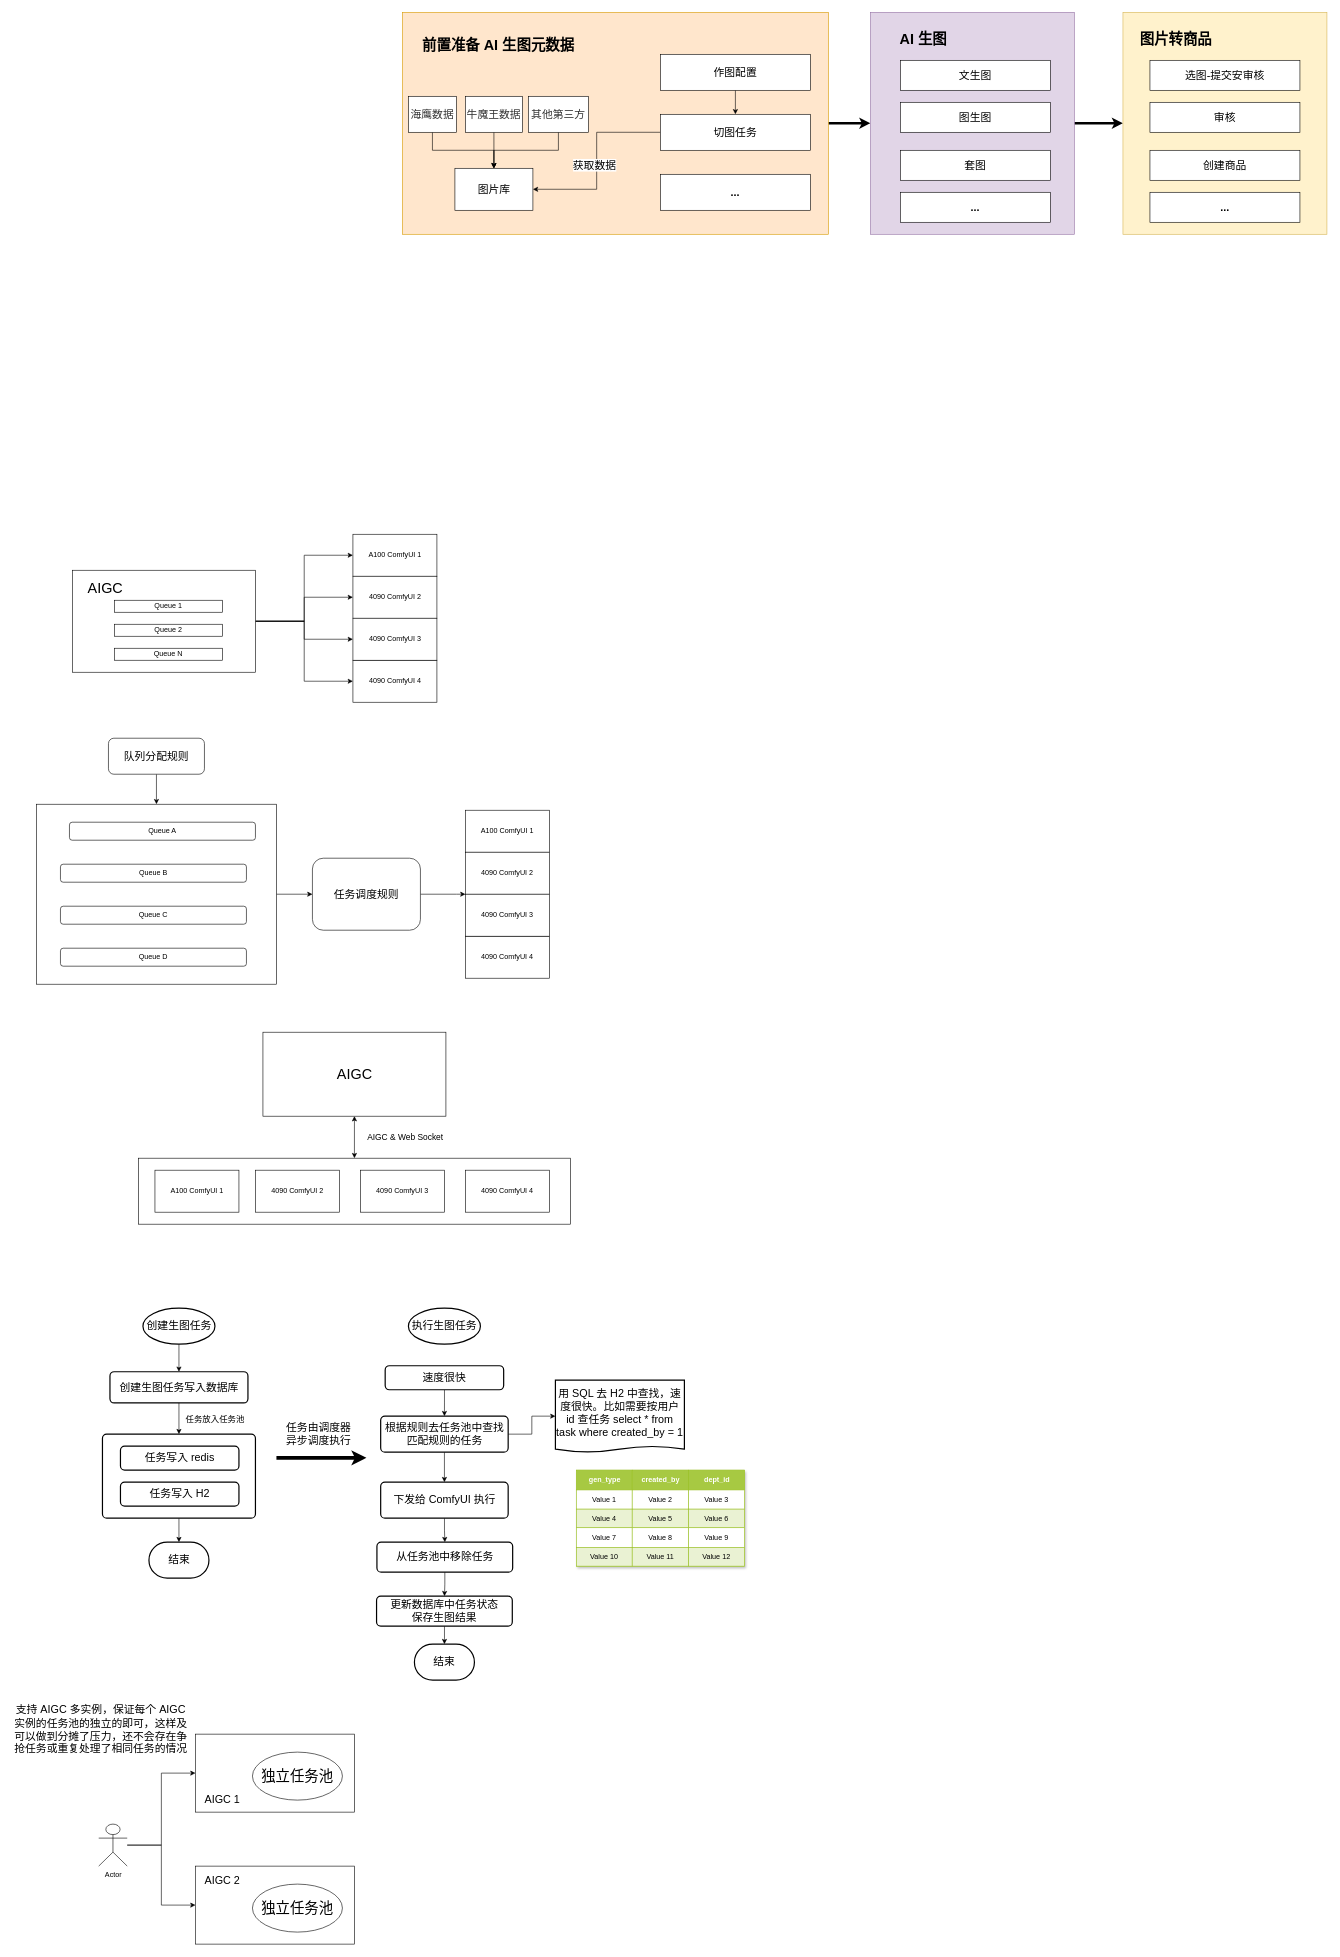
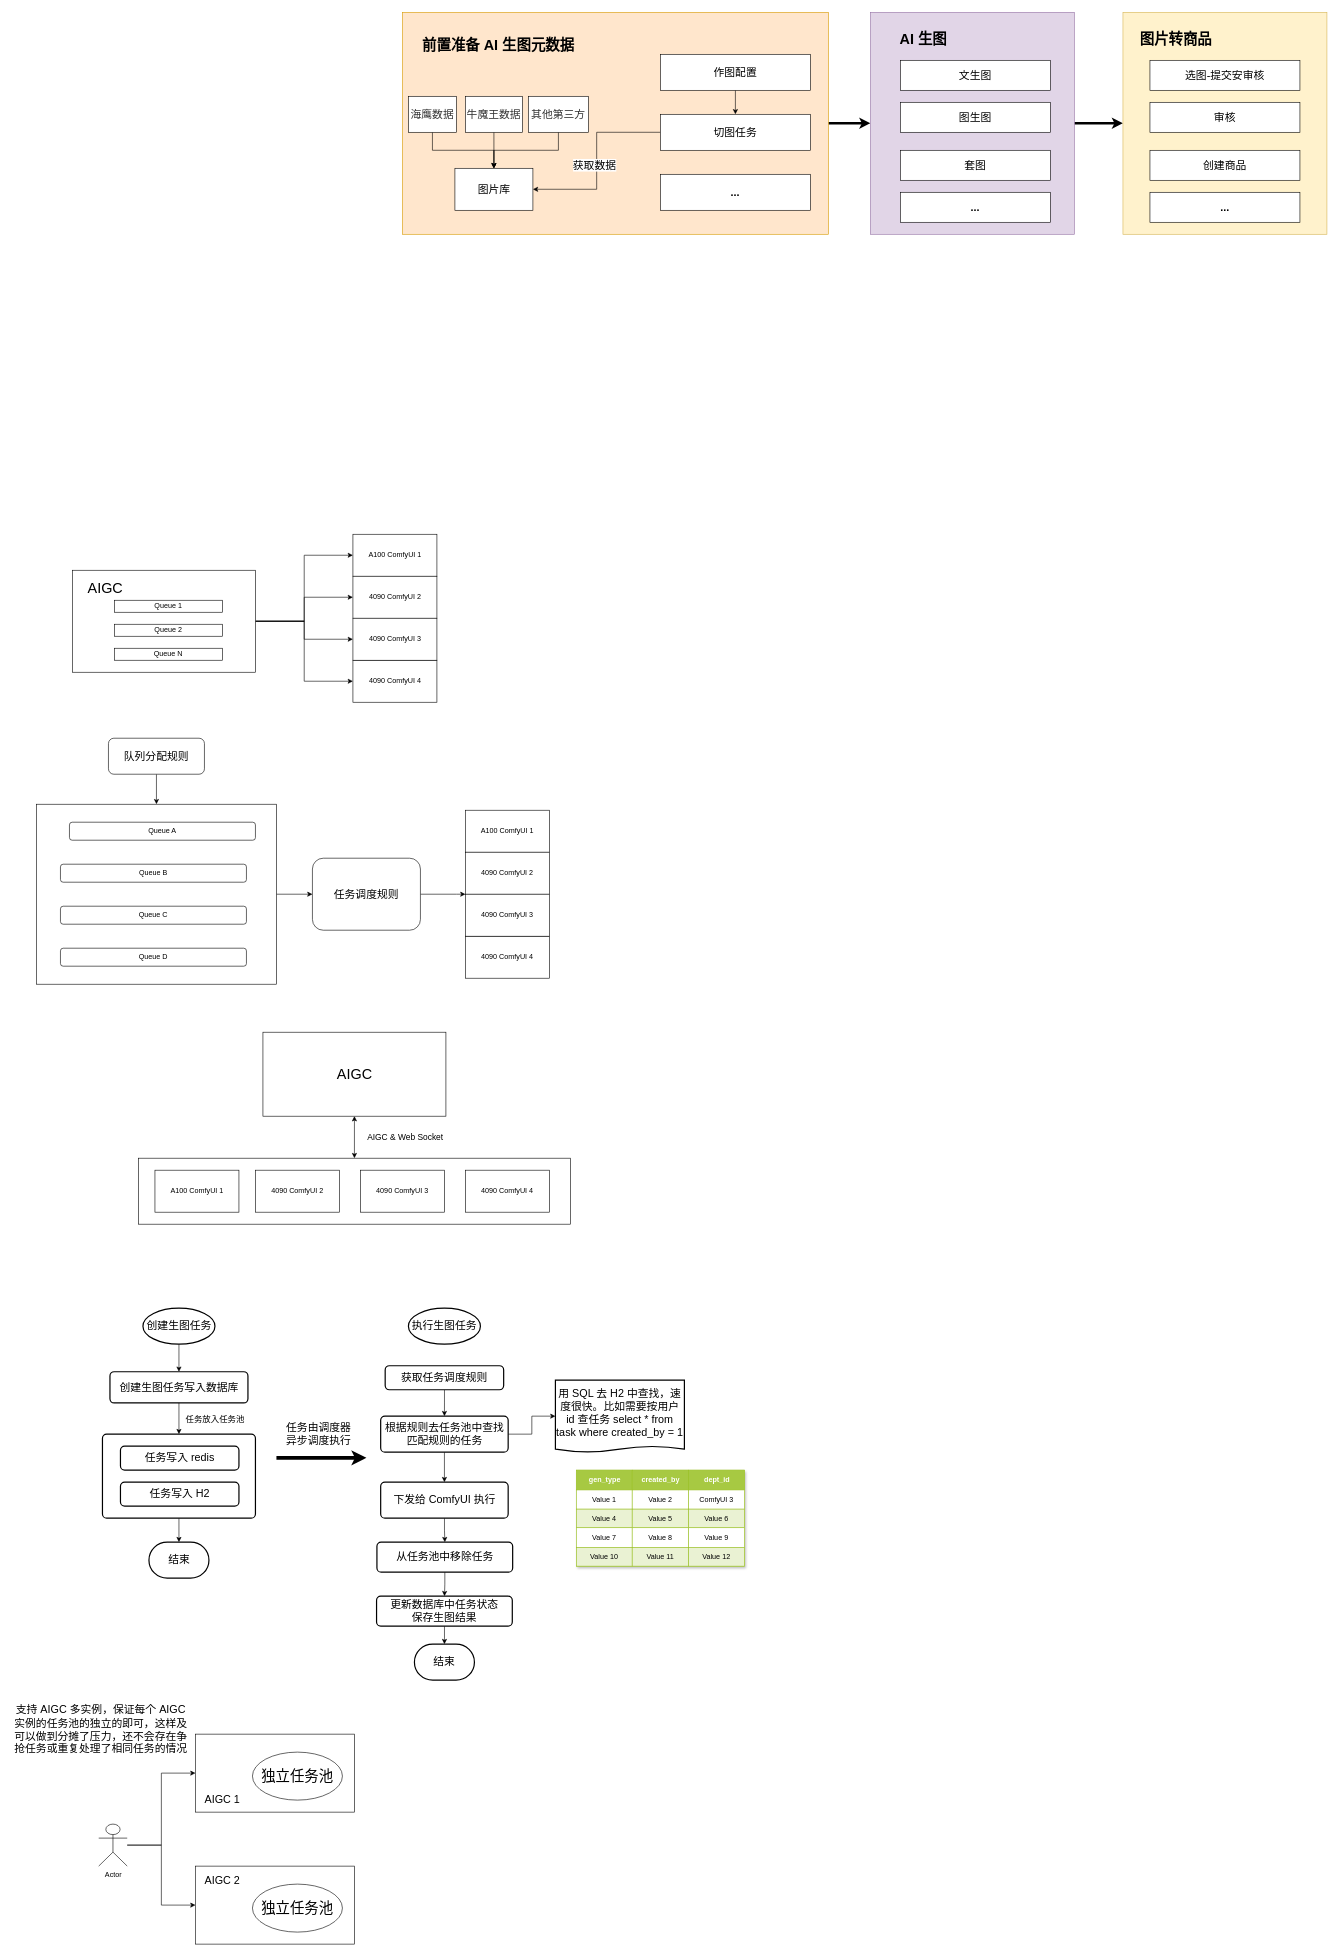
node "速度很快": label "速度很快" -> "获取任务调度规则"
node "Value 3": label "Value 3" -> "ComfyUI 3"
